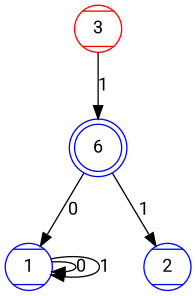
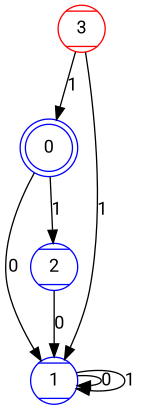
node "6": label "6" -> "0"
edge "3" -> "1": added, label "1"
edge "2" -> "1": added, label "0"
